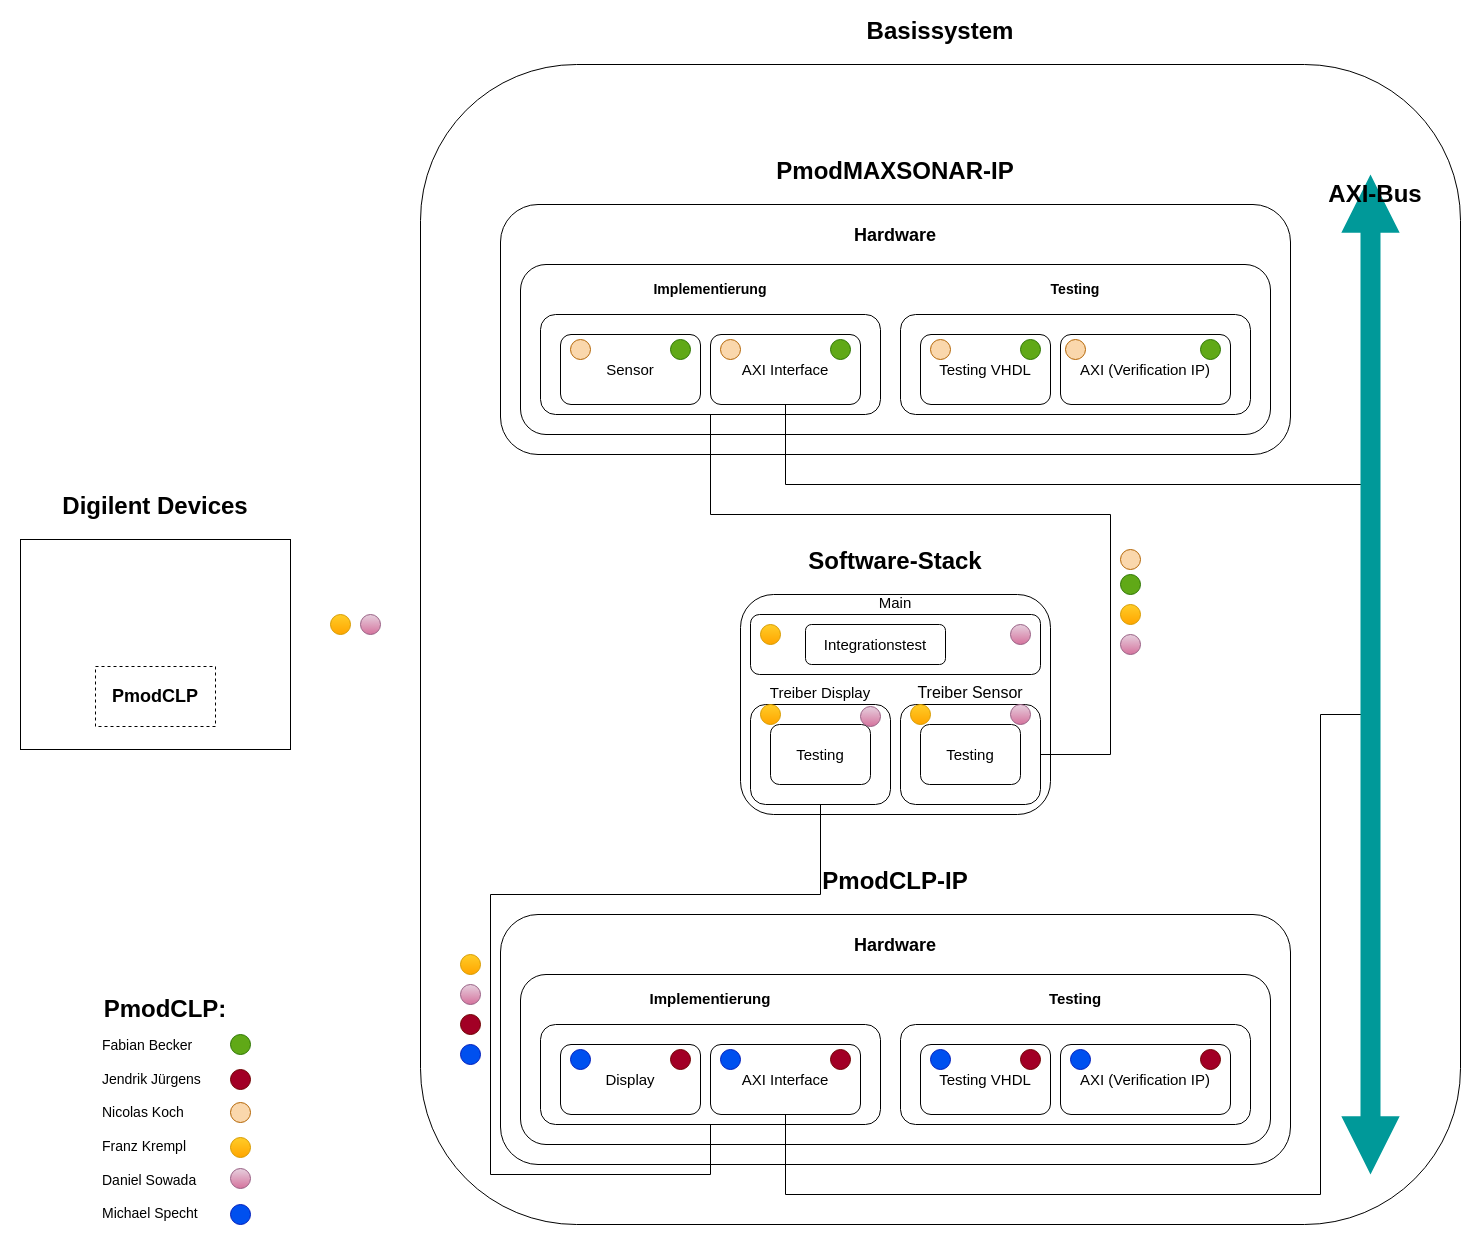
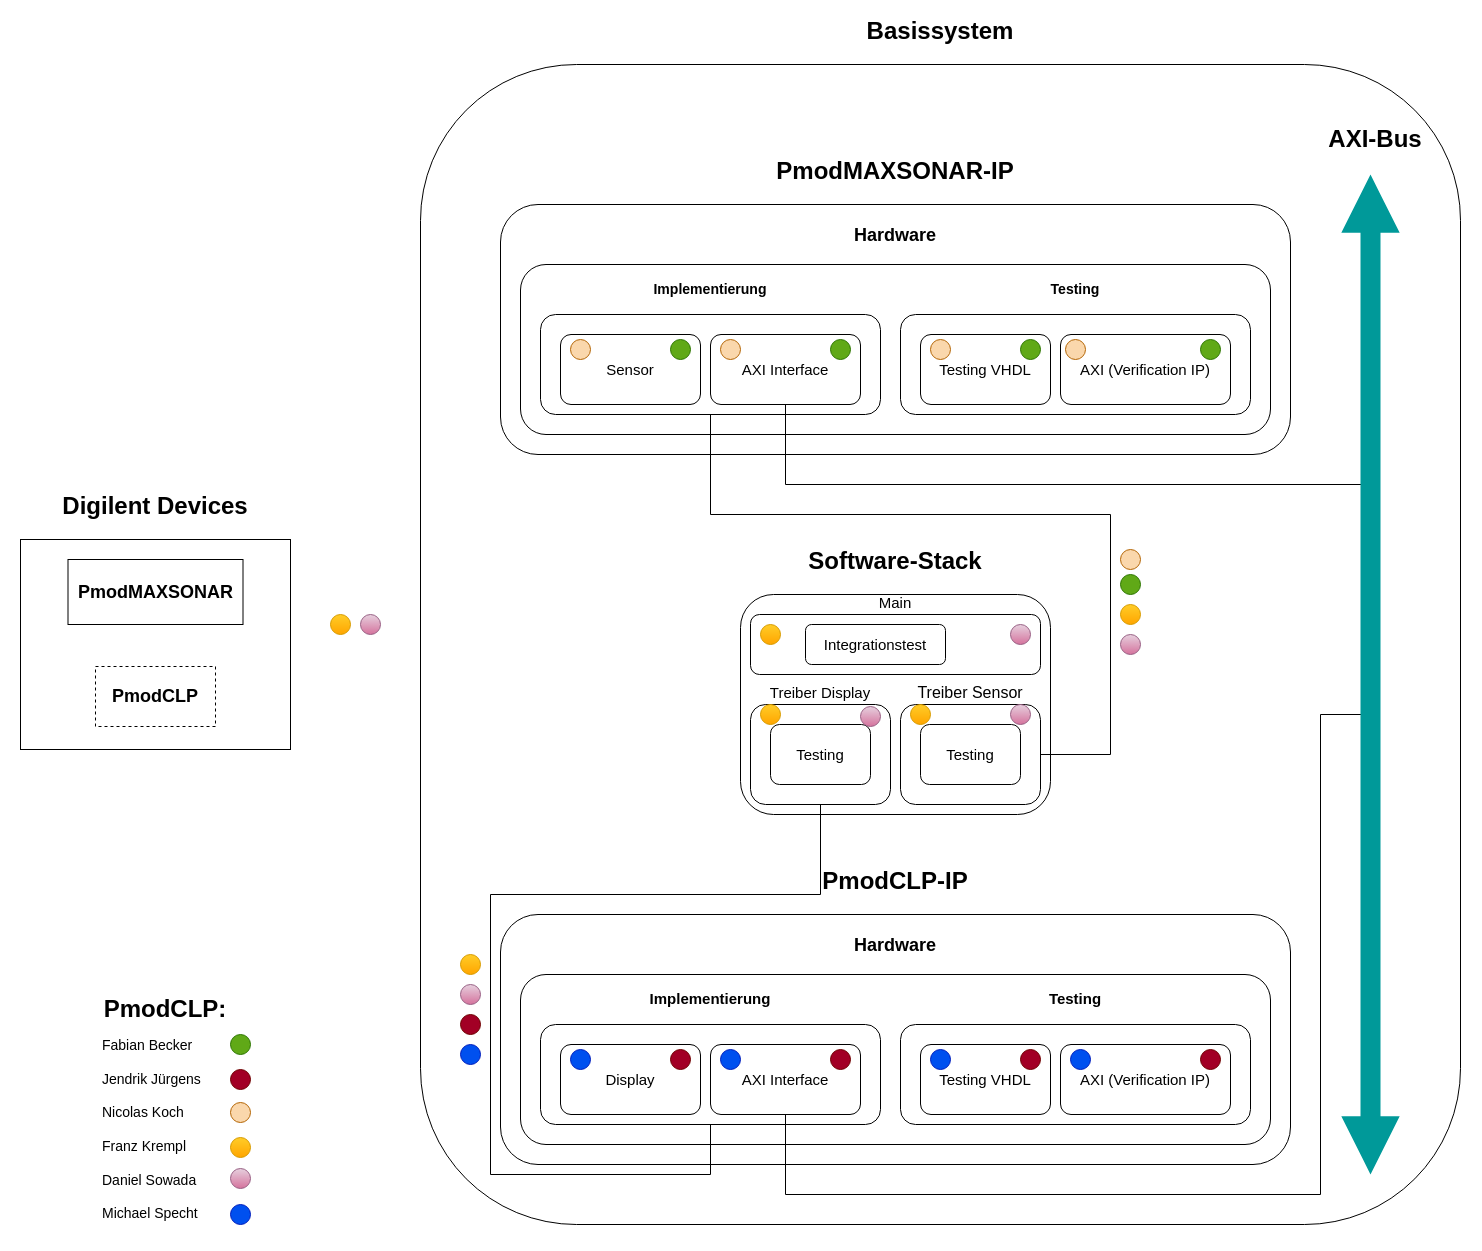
node "AXI-Bus": moved (1376, 195) -> (1376, 140)
node "PmodMAXSONAR": added
